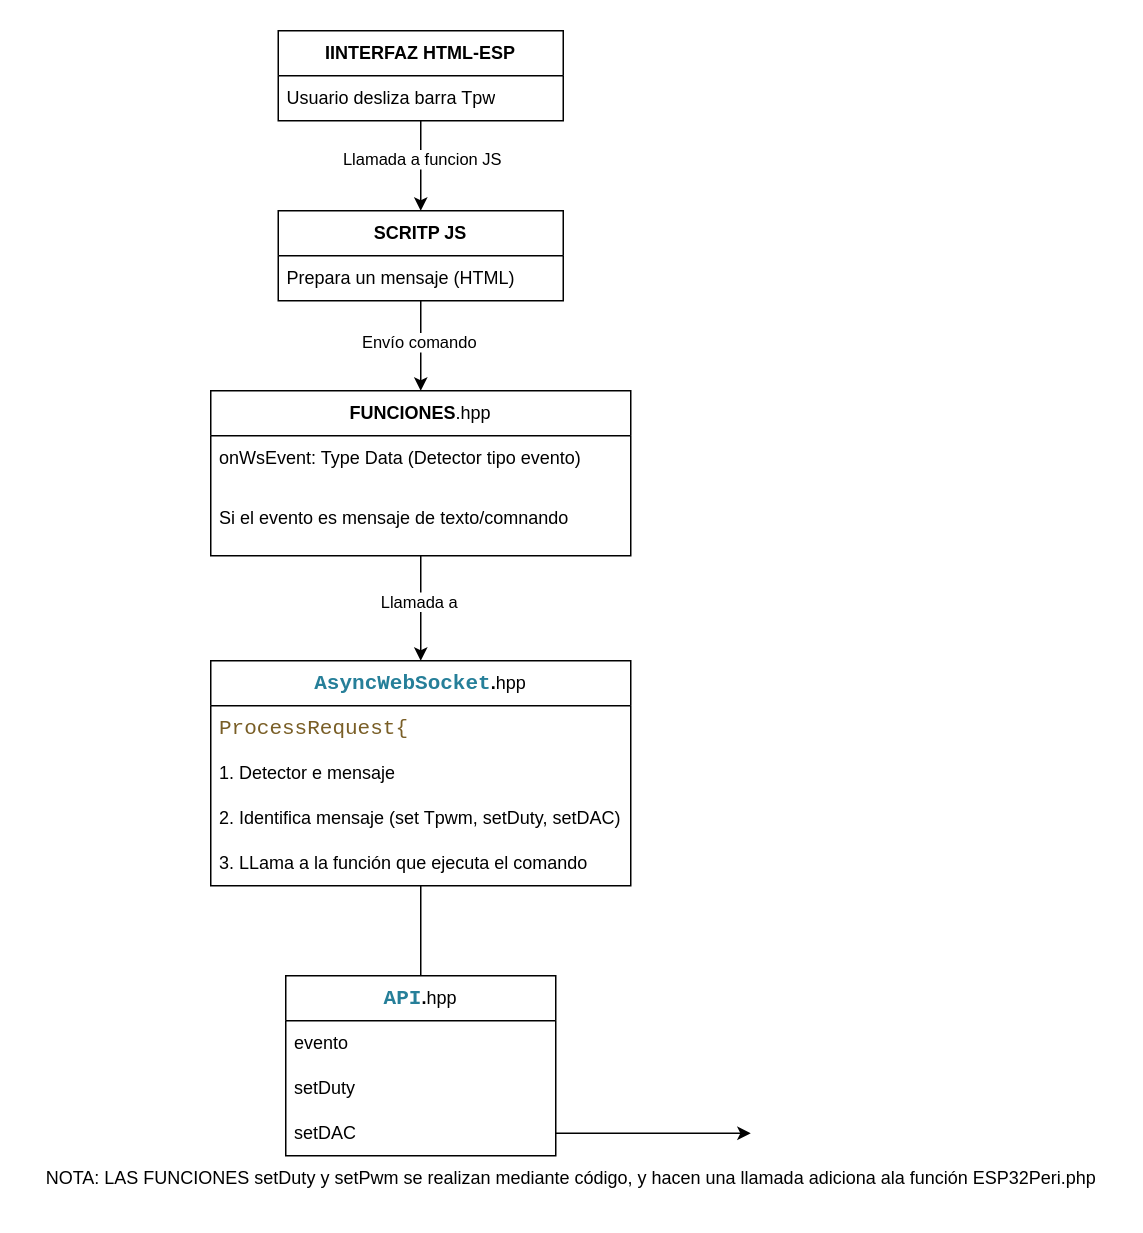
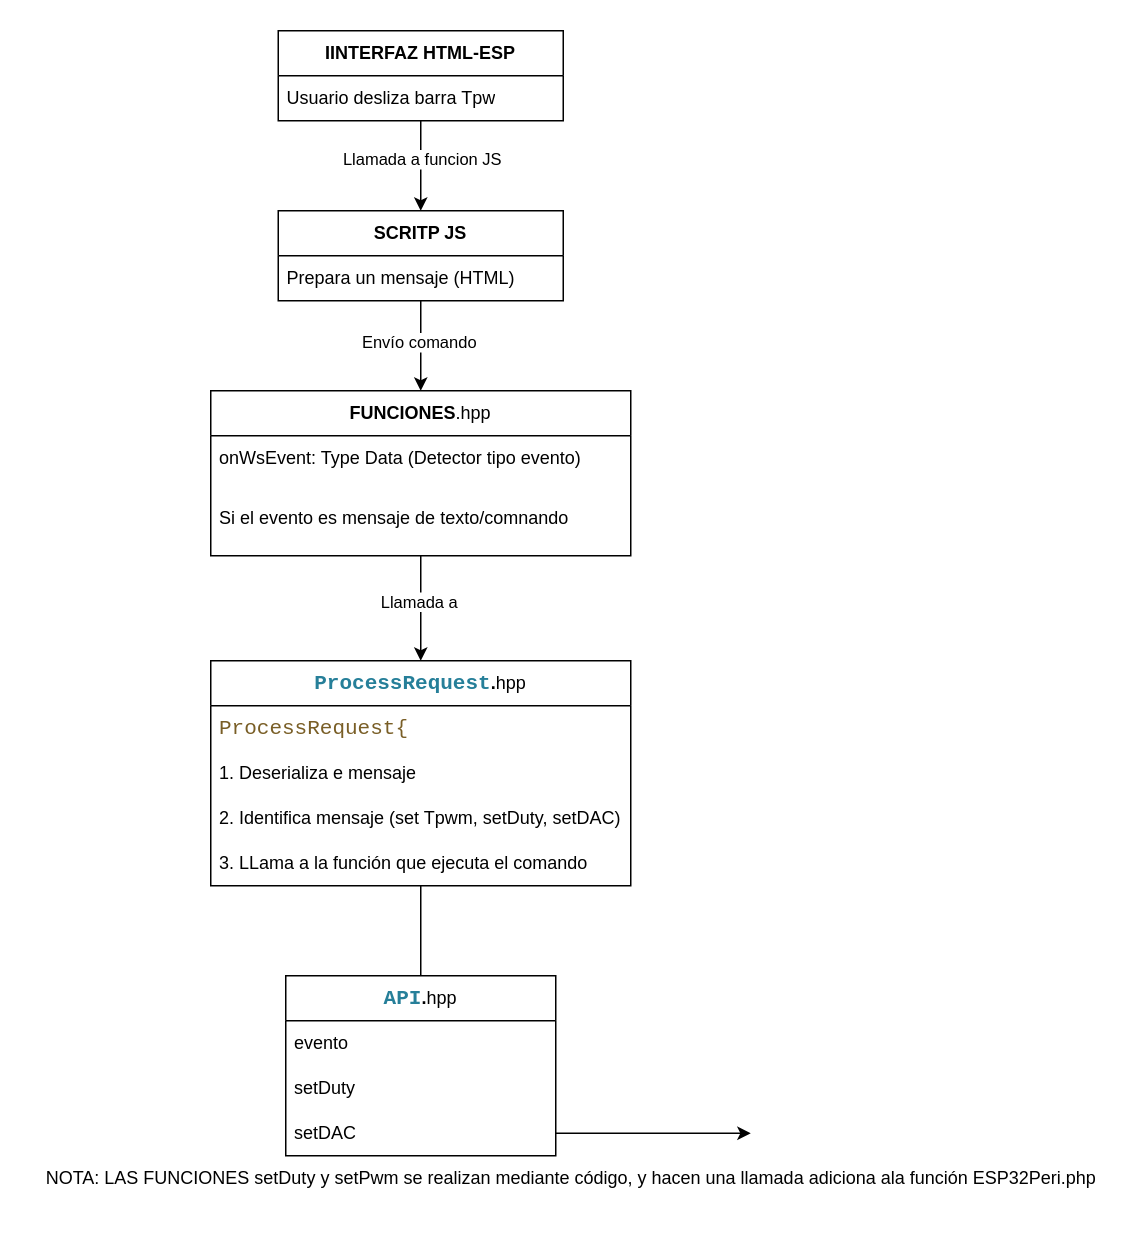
node "AsyncWebSocket.hpp": label "AsyncWebSocket.hpp" -> "ProcessRequest.hpp"
node "1. Detector e mensaje": label "1. Detector e mensaje" -> "1. Deserializa e mensaje"
